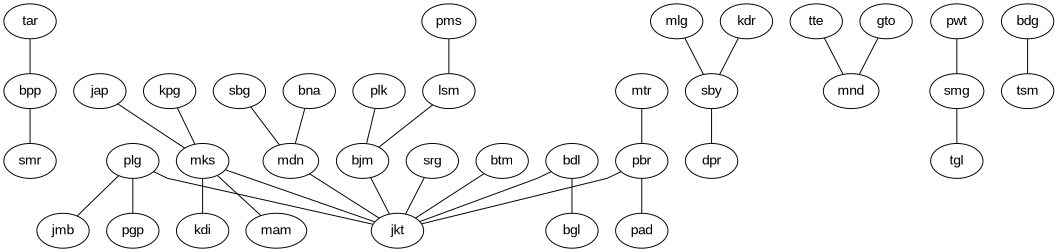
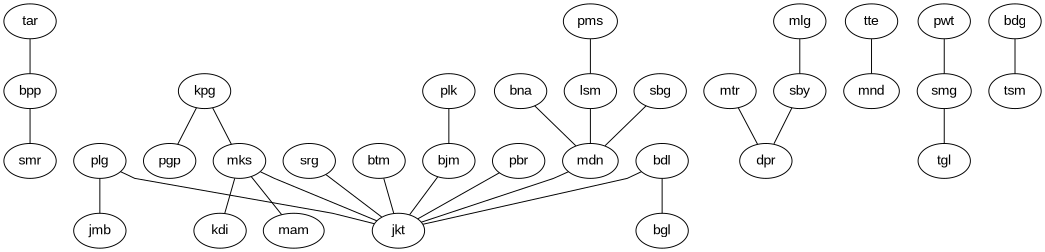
node "kdr": removed
node "gto": removed
node "jap": removed
edge "lsm" -- "bjm": now "lsm" -- "mdn"
edge "mtr" -- "pbr": now "mtr" -- "dpr"
edge "plg" -- "pgp": now "kpg" -- "pgp"
node "pad": removed
